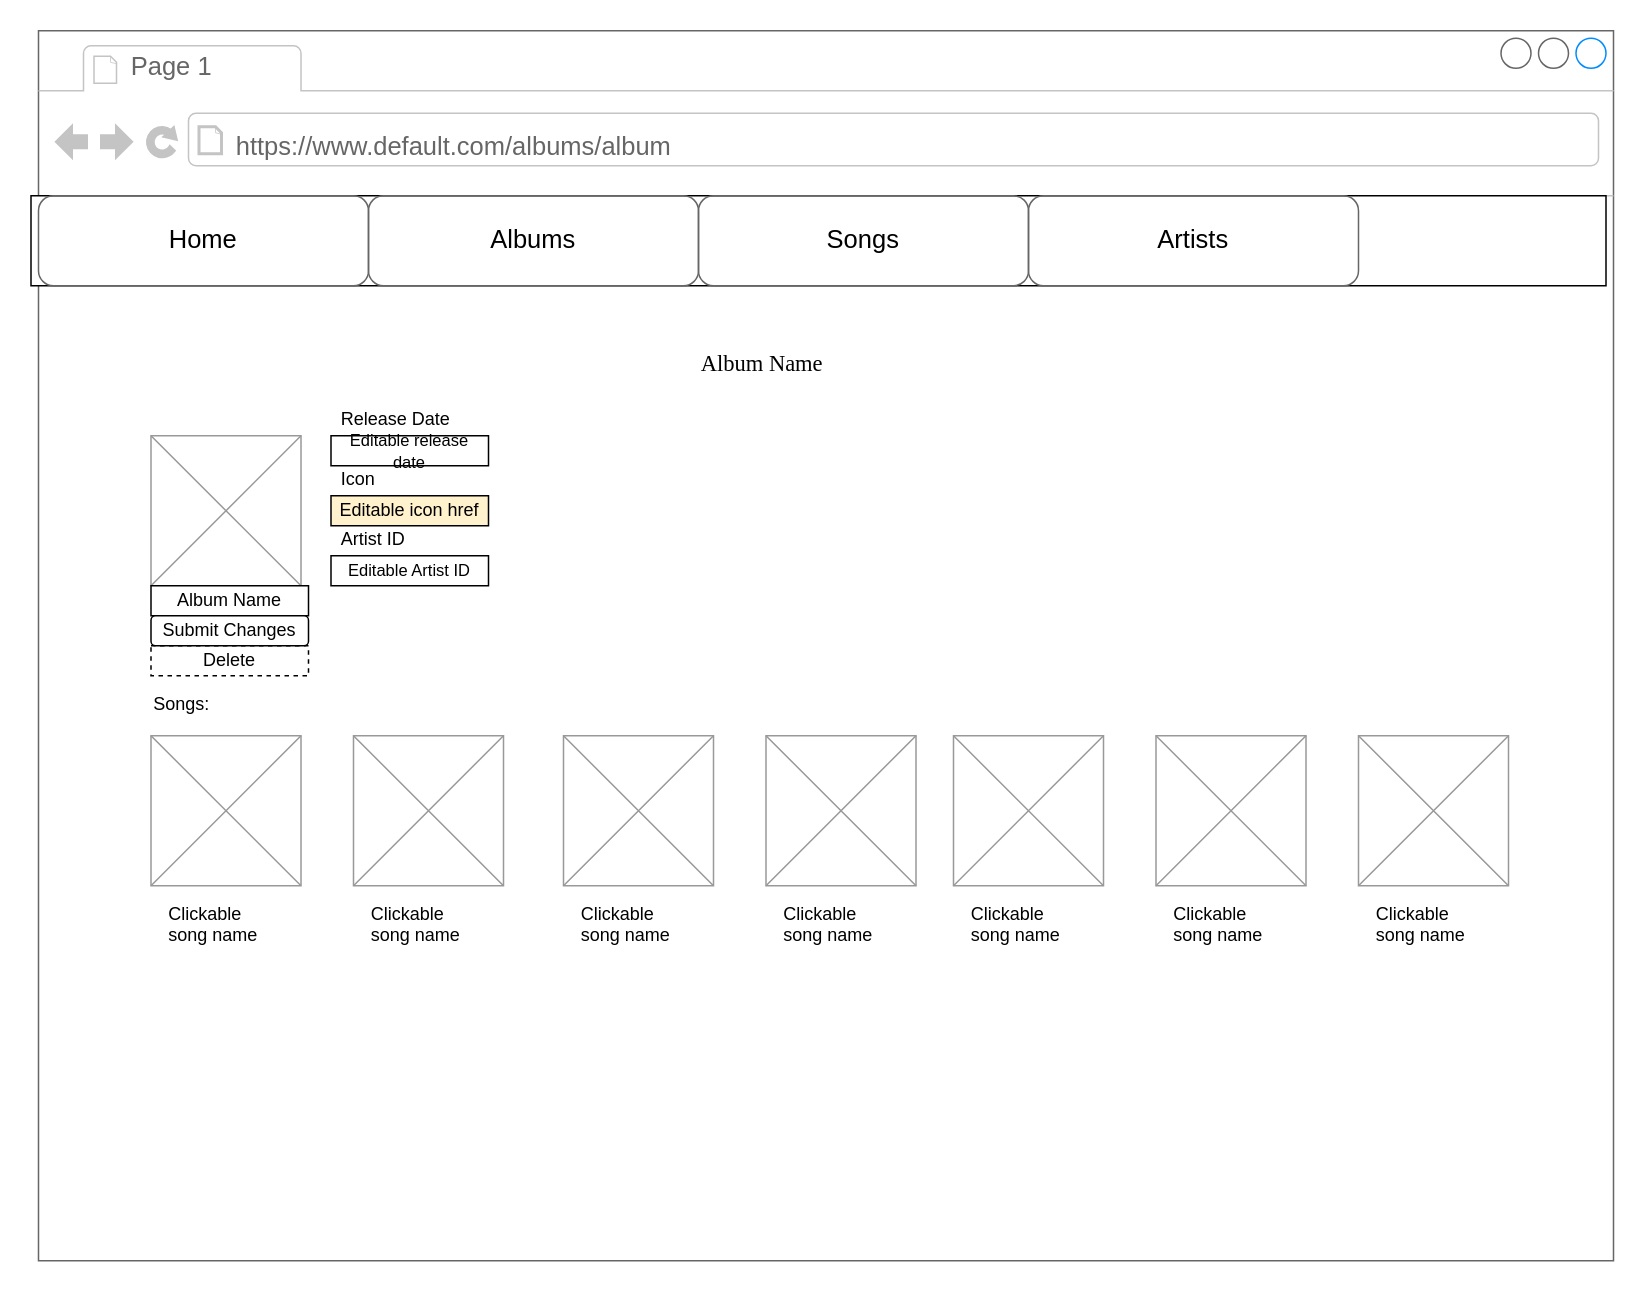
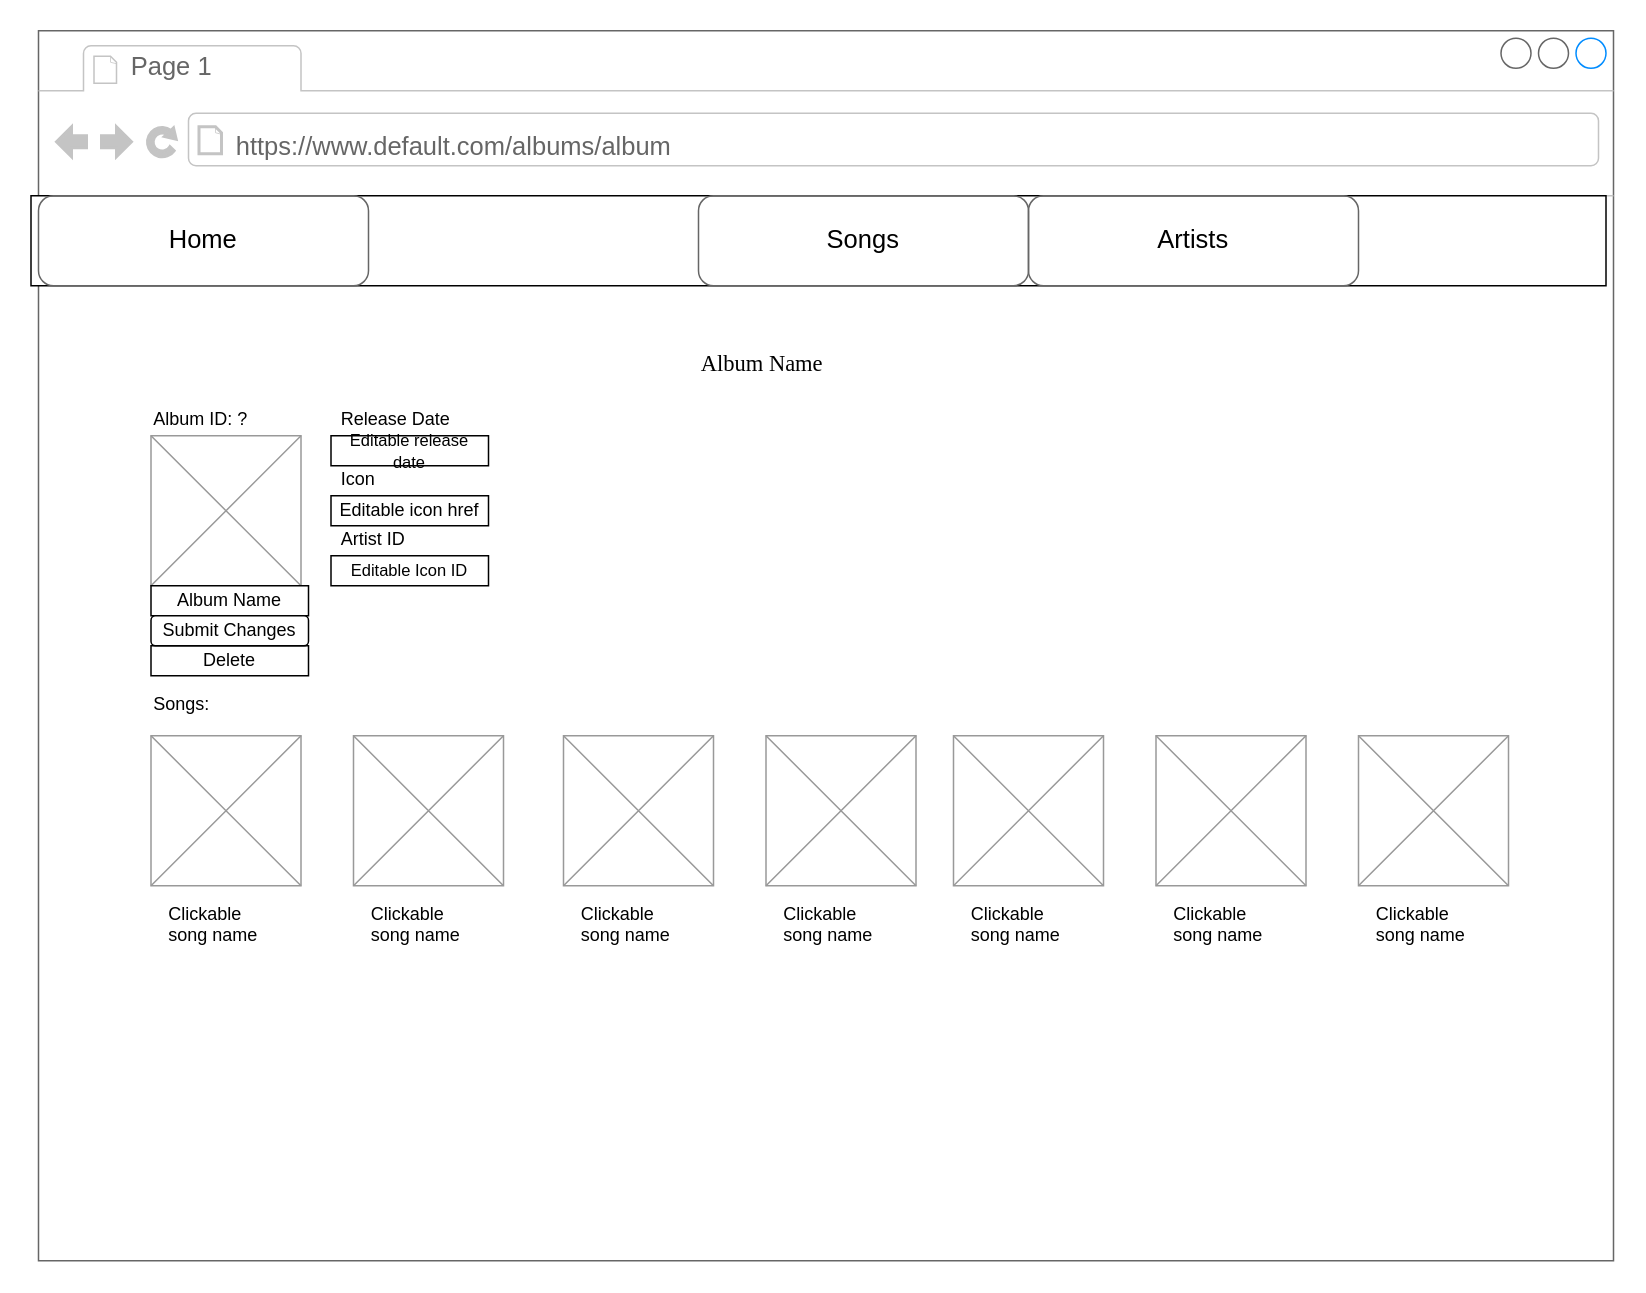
node "Albums": removed
node "Album ID: ?": added
node "Editable icon href": fillcolor #fff2cc -> #ffffff
node "Editable Artist ID": label "Editable Artist ID" -> "Editable Icon ID"
node "Delete": style dashed -> solid
